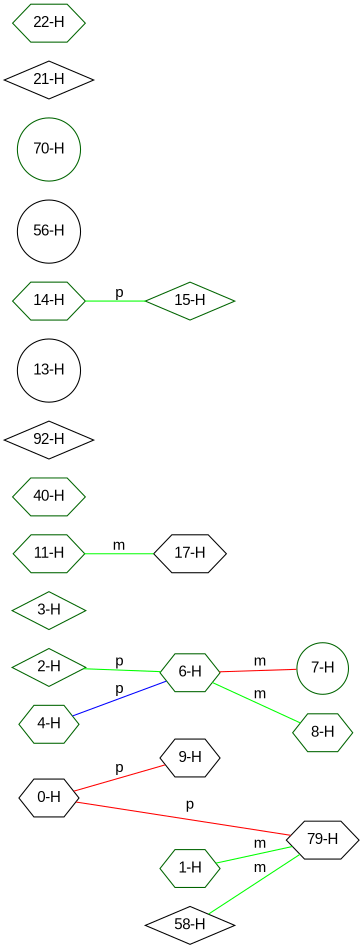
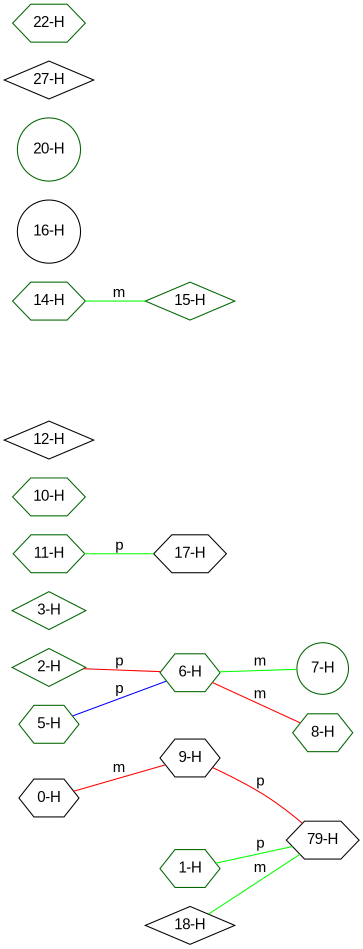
node "21-H": label "21-H" -> "27-H"
node "70-H": label "70-H" -> "20-H"
node "56-H": label "56-H" -> "16-H"
edge "14-H" -- "15-H": label "p" -> "m"
node "13-H": removed
node "92-H": label "92-H" -> "12-H"
node "40-H": label "40-H" -> "10-H"
edge "11-H" -- "17-H": label "m" -> "p"
edge "2-H" -- "6-H": color green -> red
edge "7-H" -- "6-H": color red -> green
edge "6-H" -- "8-H": color green -> red
node "4-H": label "4-H" -> "5-H"
edge "9-H" -- "0-H": label "p" -> "m"
edge "0-H" -- "79-H": now "9-H" -- "79-H"
edge "79-H" -- "1-H": label "m" -> "p"
node "58-H": label "58-H" -> "18-H"
